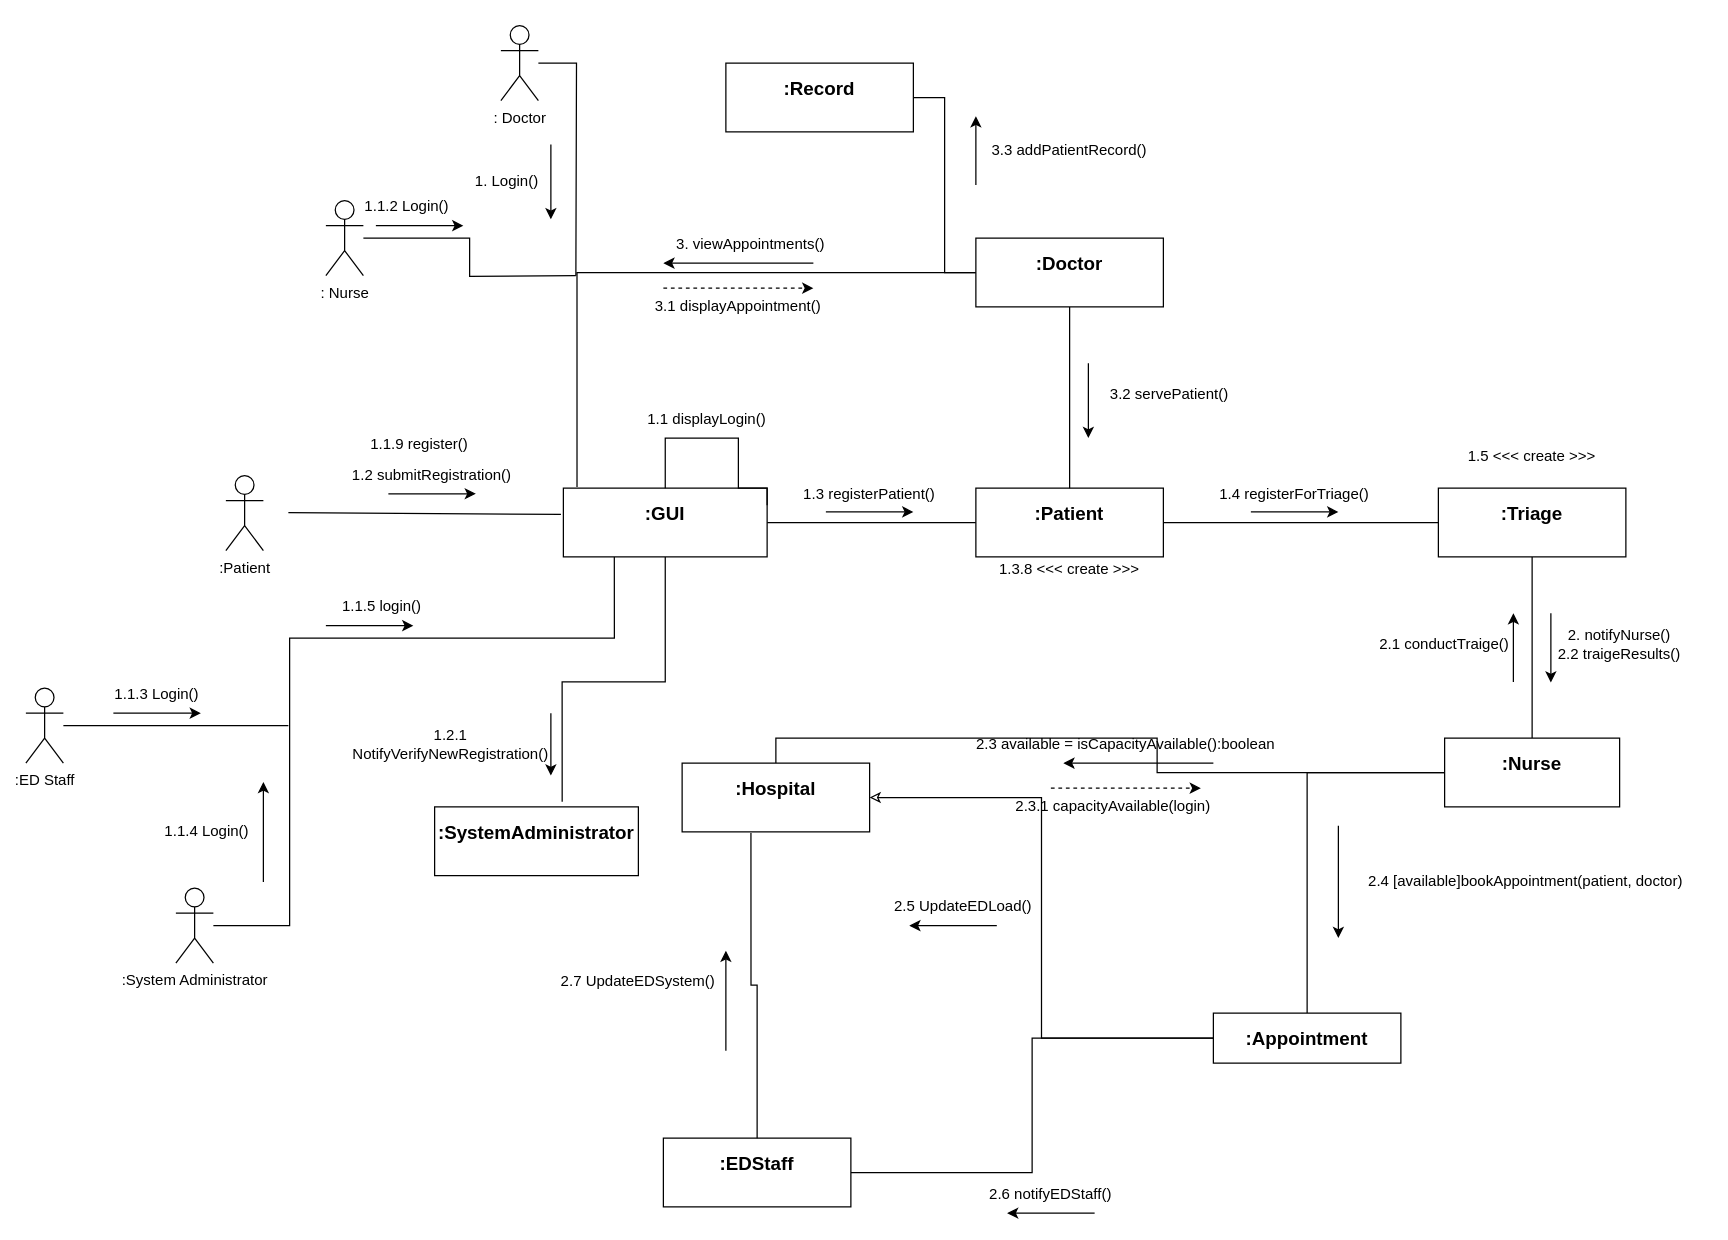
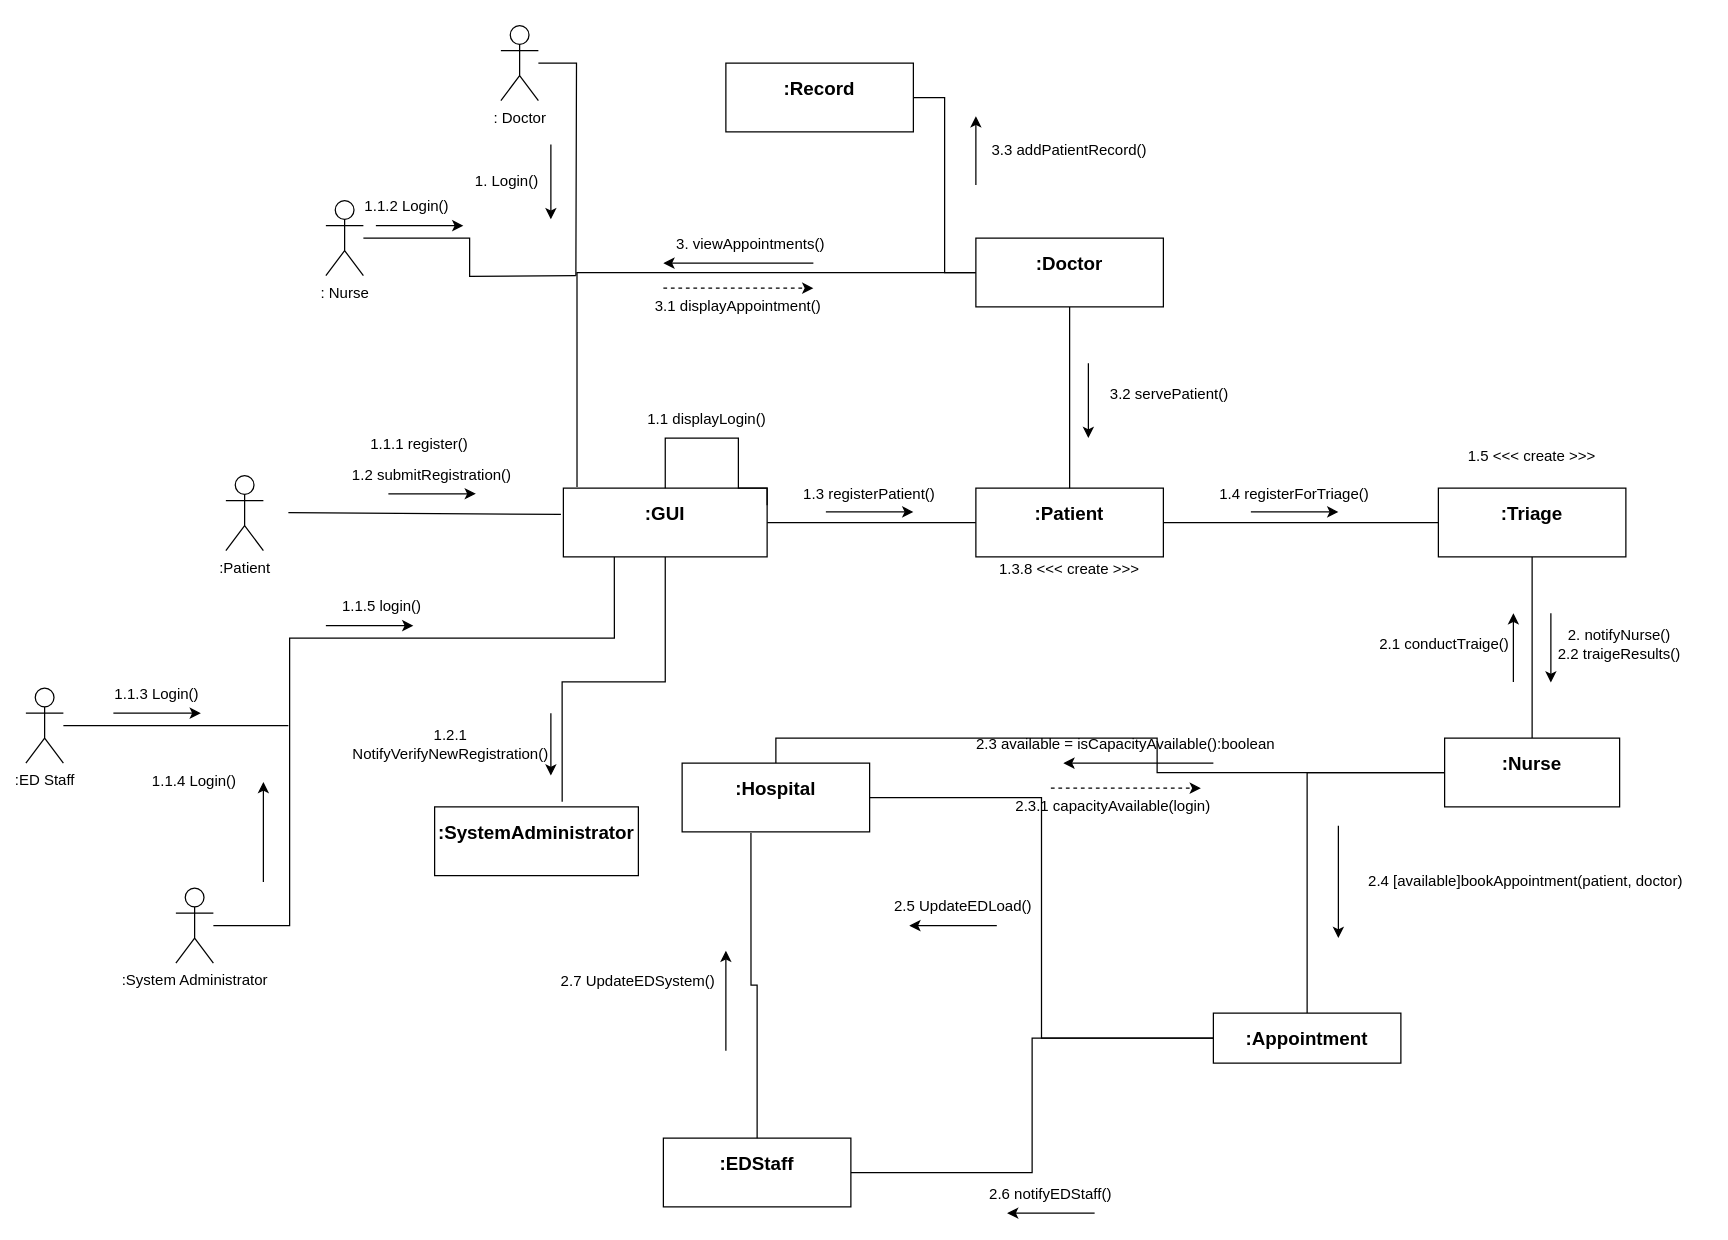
node "1.1.9 register()": label "1.1.9 register()" -> "1.1.1 register()"
edge ":Appointment" -> ":Hospital": arrowhead classic -> none
node "1.1.4 Login()": moved (207, 832) -> (194, 782)
